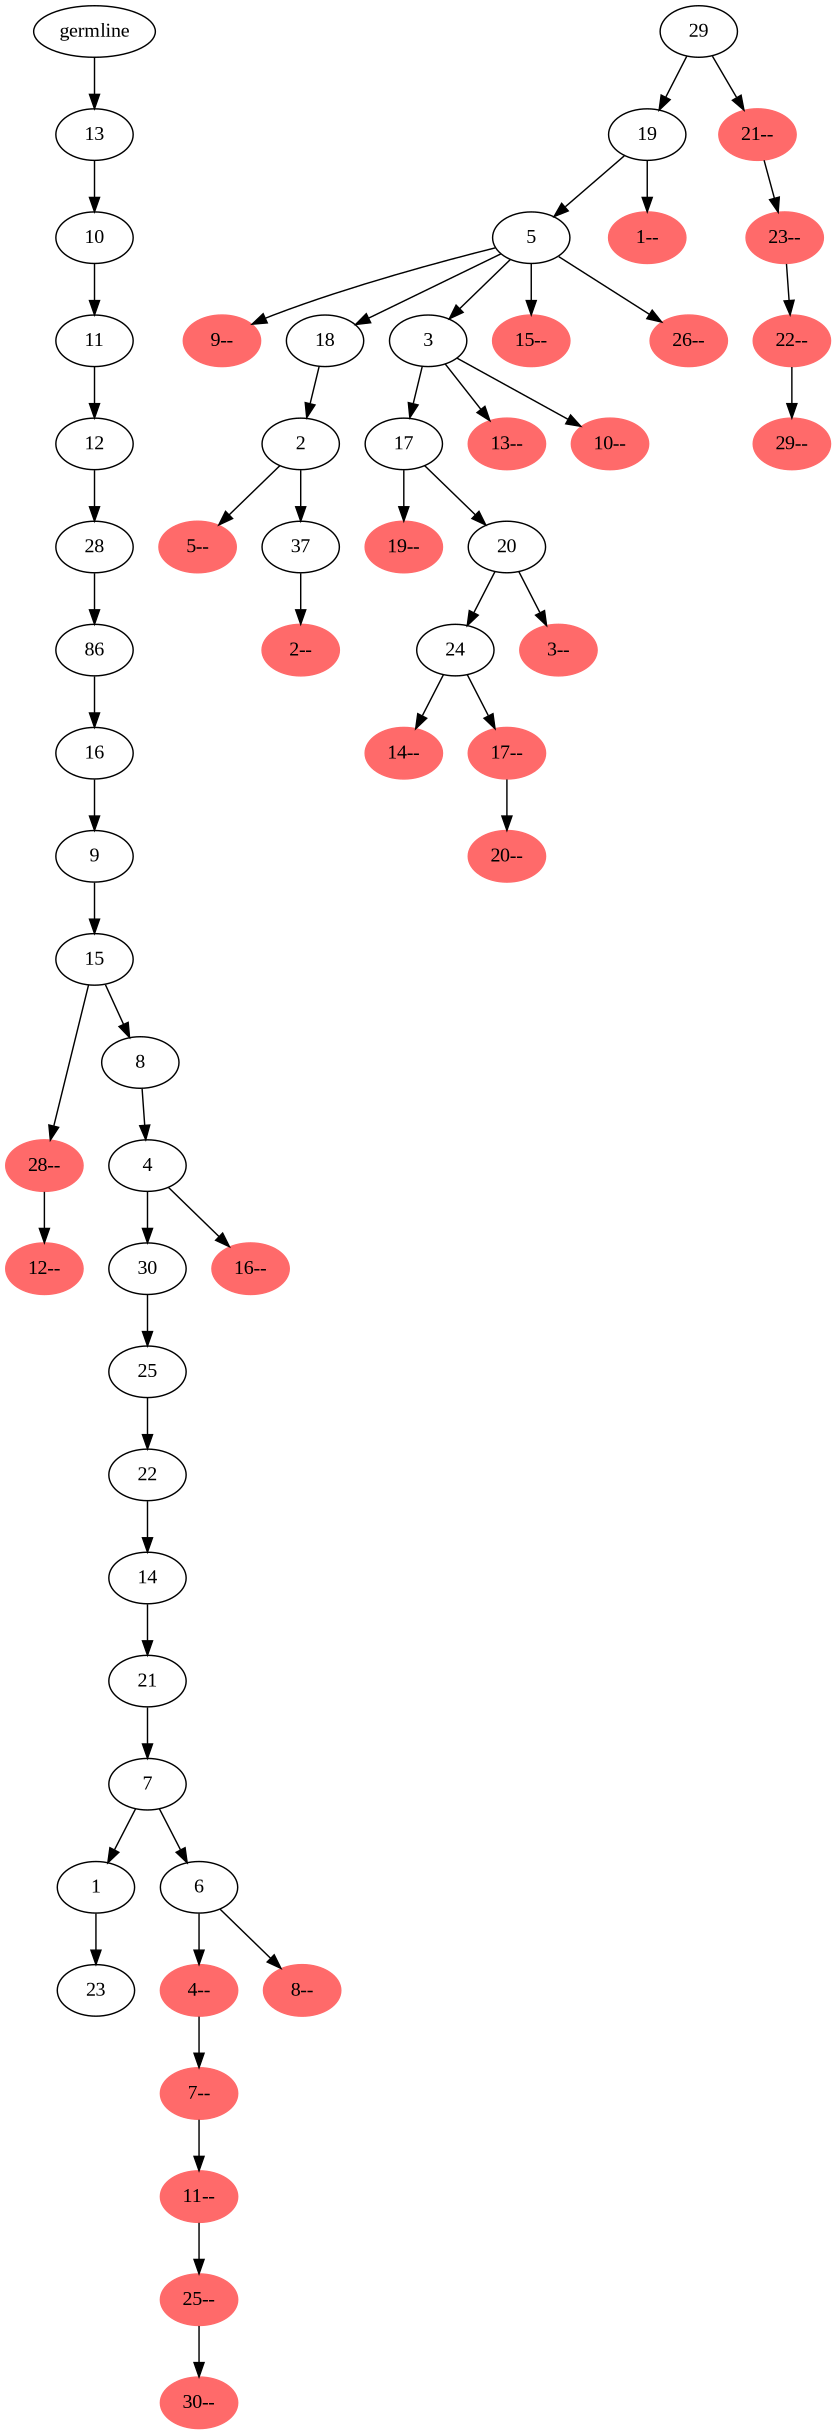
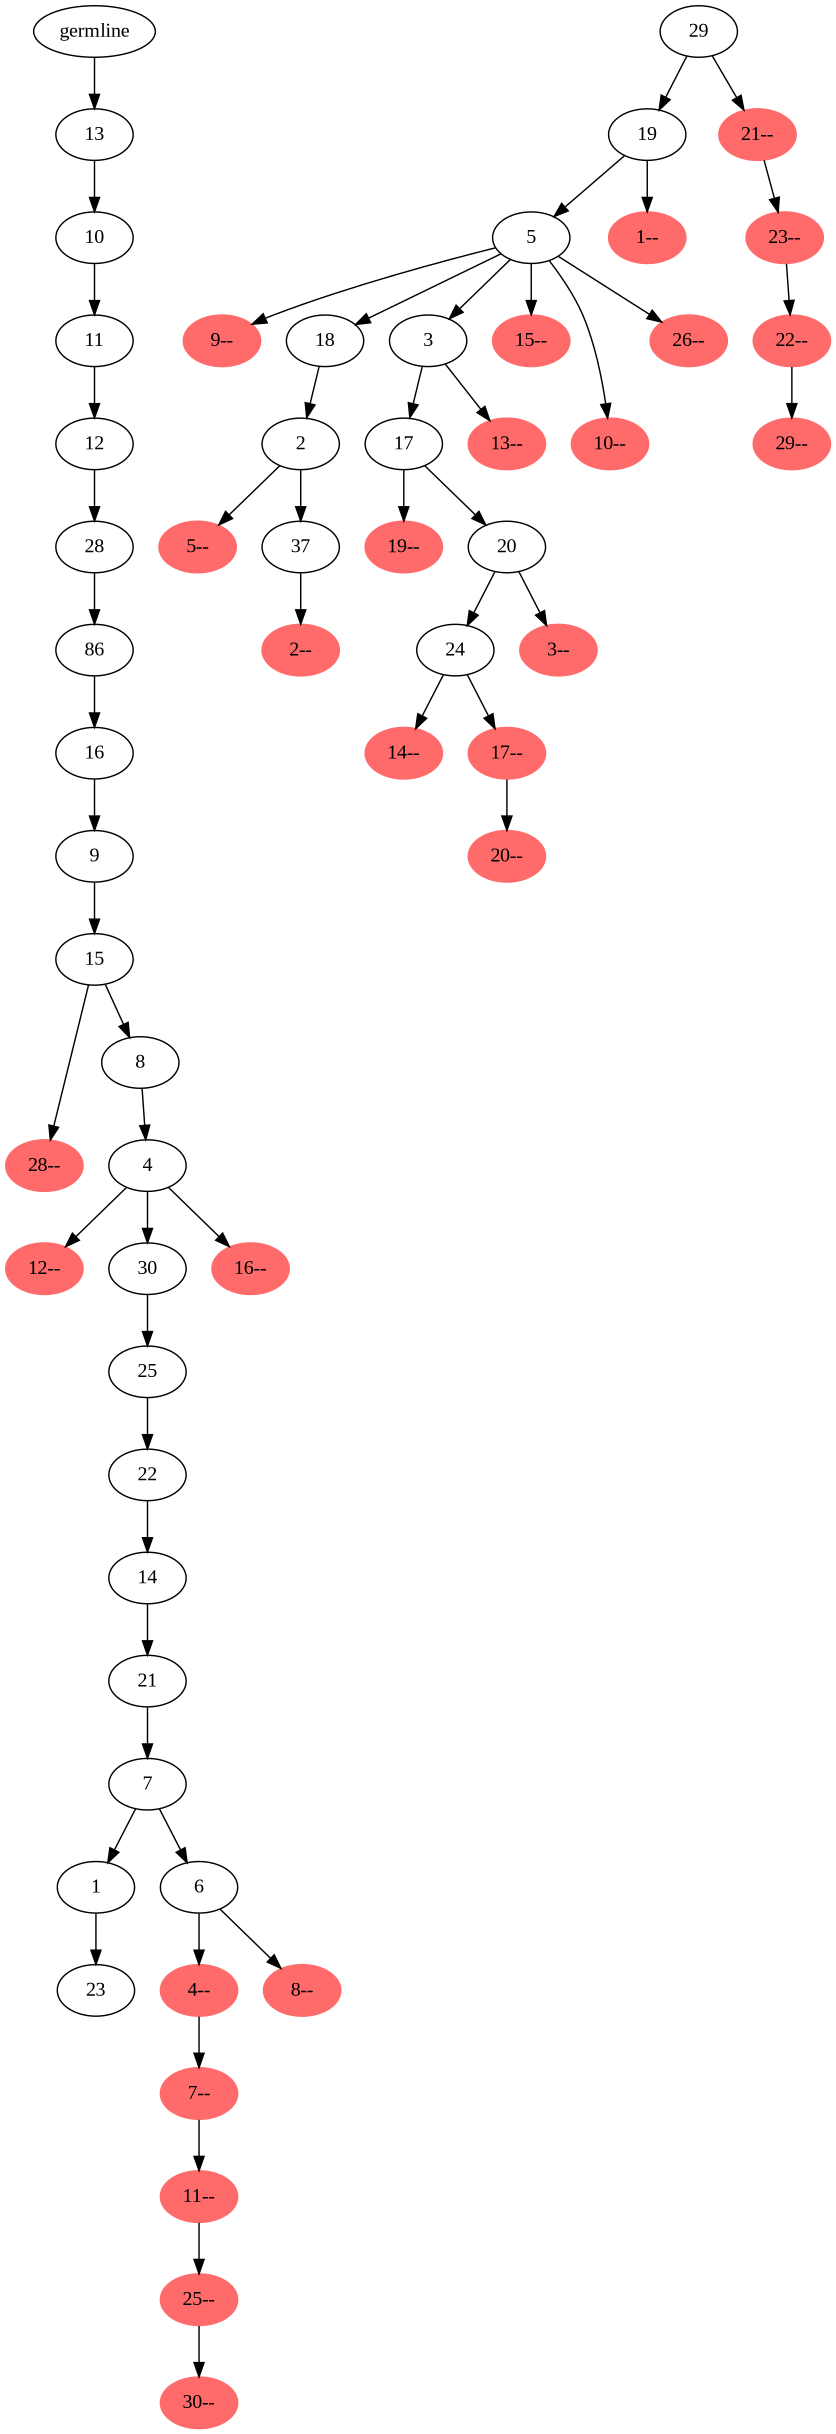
edge "3" -> "10--": now "5" -> "10--"
edge "28--" -> "12--": now "4" -> "12--"
